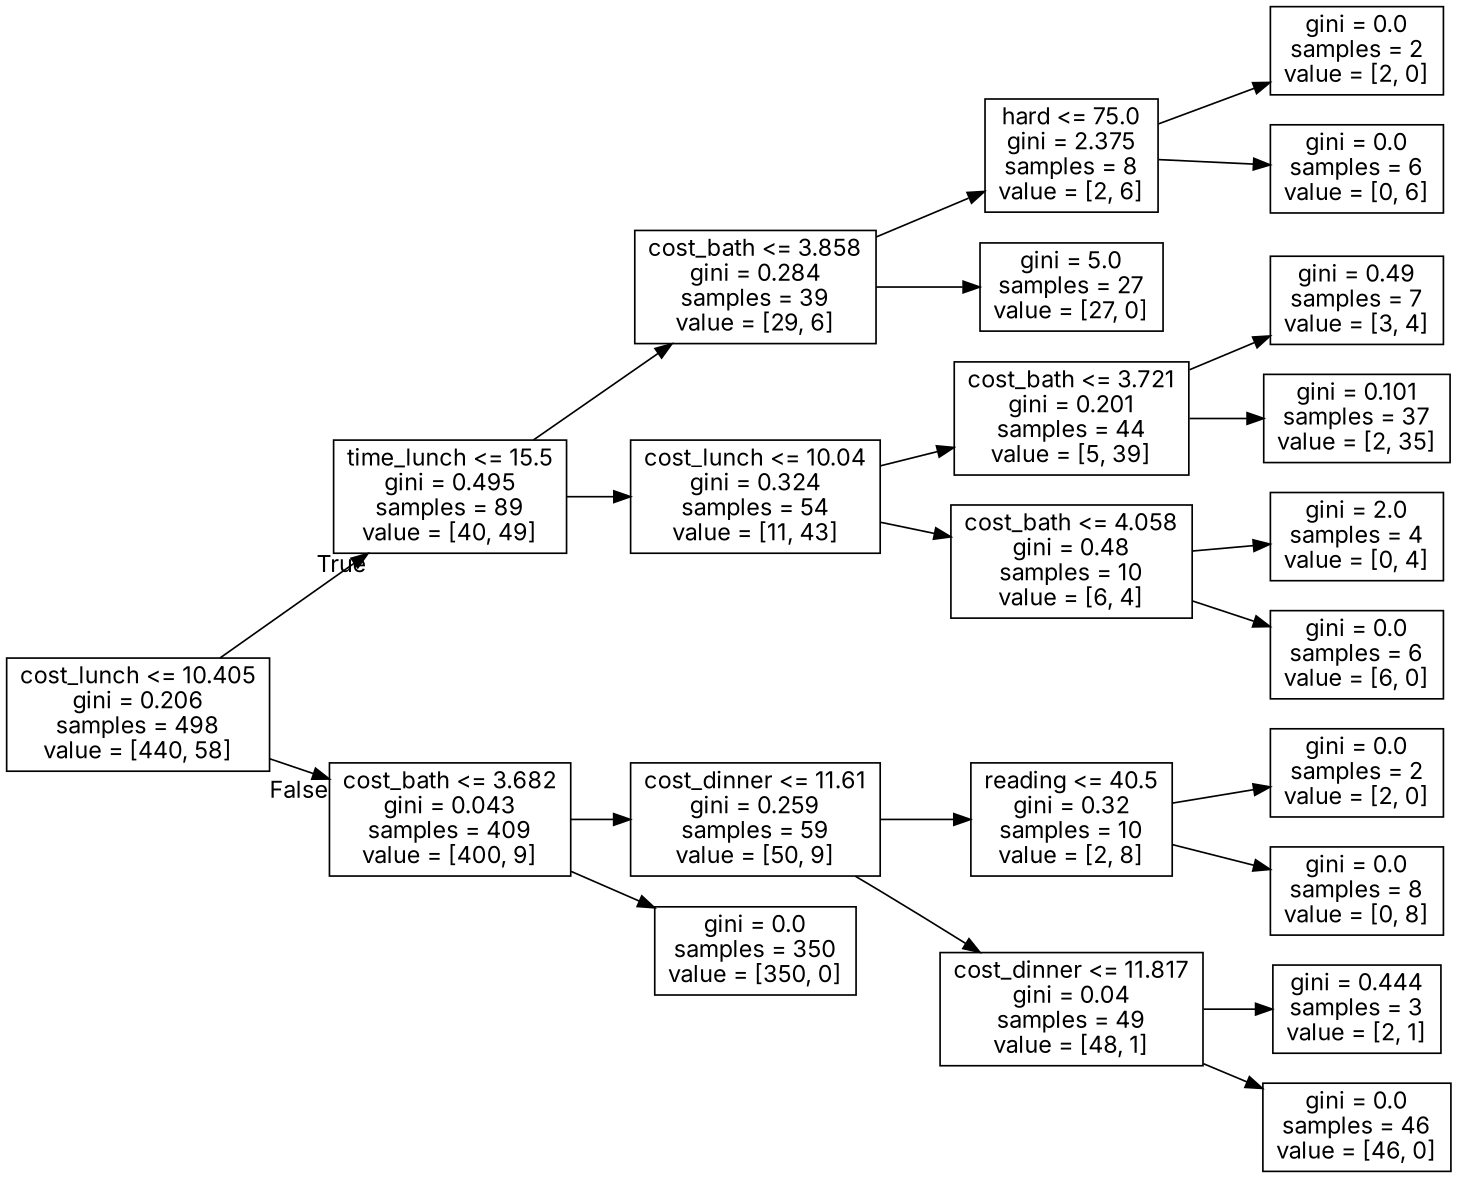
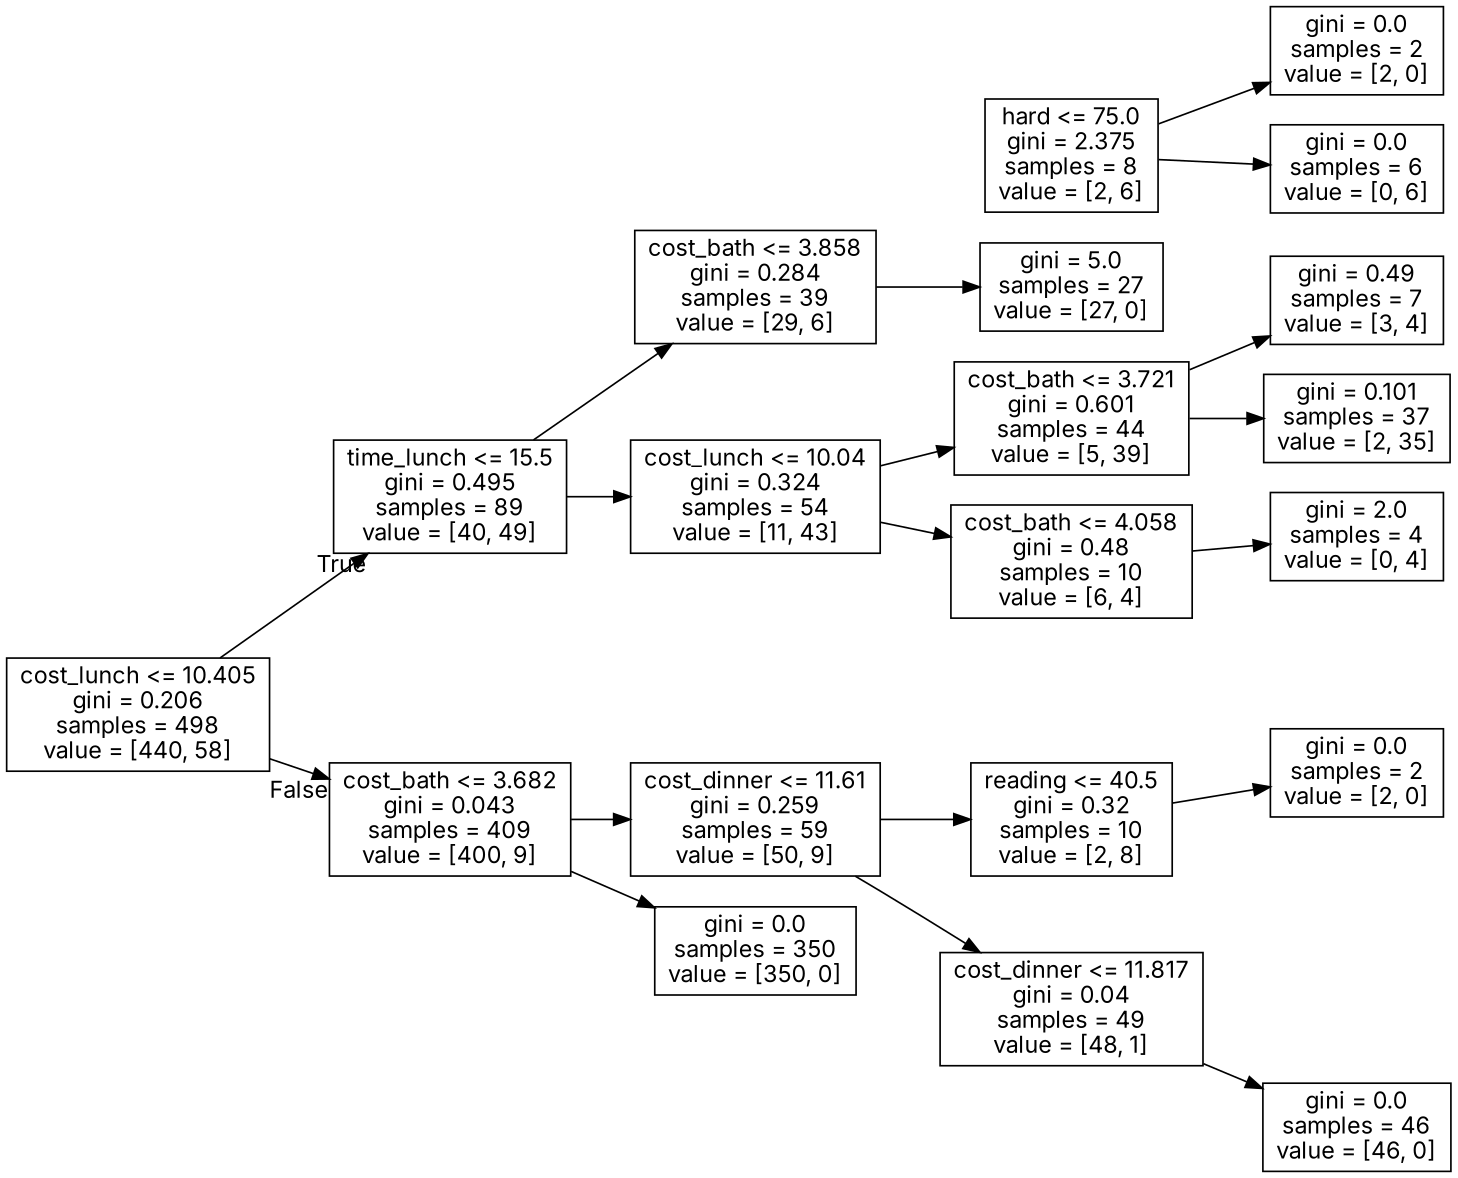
edge "cost_bath <= 3.858 gini = 0.284 samples = 39 value = [29, 6]" -> "hard <= 75.0 gini = 2.375 samples = 8 value = [2, 6]": removed
node "cost_bath <= 3.721 gini = 0.201 samples = 44 value = [5, 39]": label "cost_bath <= 3.721 gini = 0.201 samples = 44 value = [5, 39]" -> "cost_bath <= 3.721 gini = 0.601 samples = 44 value = [5, 39]"
node "gini = 0.0 samples = 6 value = [6, 0]": removed
node "gini = 0.0 samples = 8 value = [0, 8]": removed
node "gini = 0.444 samples = 3 value = [2, 1]": removed
